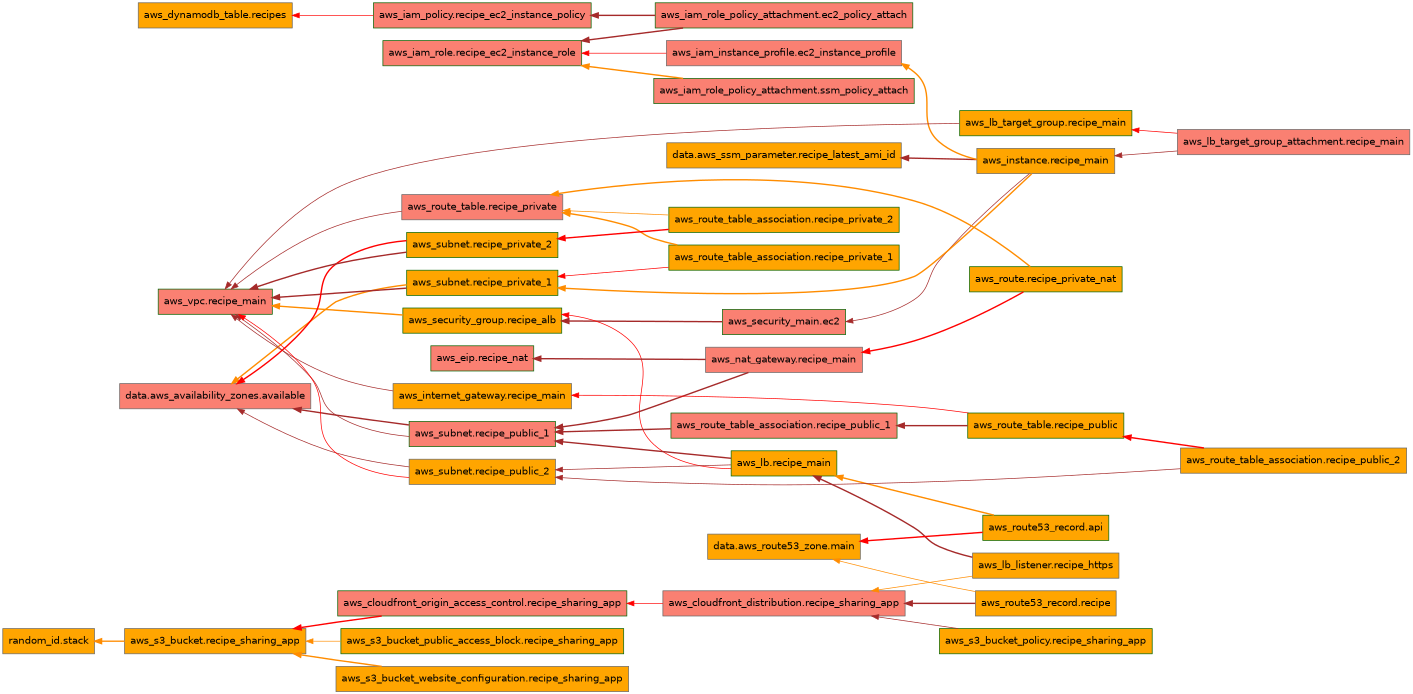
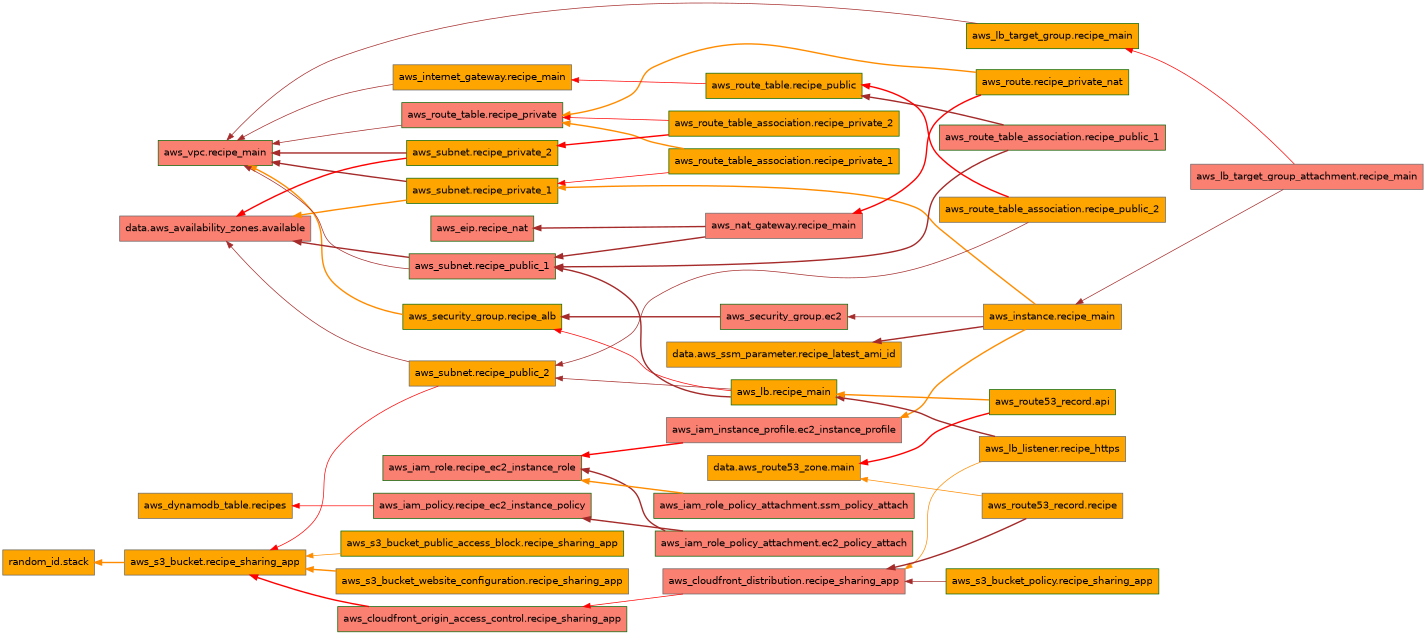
edge "aws_iam_instance_profile.ec2_instance_profile" -> "aws_iam_role.recipe_ec2_instance_role": style solid -> bold
node "aws_route_table.recipe_private": color gray40 -> darkgreen
edge "aws_route_table_association.recipe_private_2" -> "aws_route_table.recipe_private": color darkorange -> red
node "aws_security_main.ec2": label "aws_security_main.ec2" -> "aws_security_group.ec2"
edge "aws_subnet.recipe_public_2" -> "aws_vpc.recipe_main": now "aws_subnet.recipe_public_2" -> "aws_s3_bucket.recipe_sharing_app"
edge "aws_route_table.recipe_public" -> "aws_route_table_association.recipe_public_1": reversed
